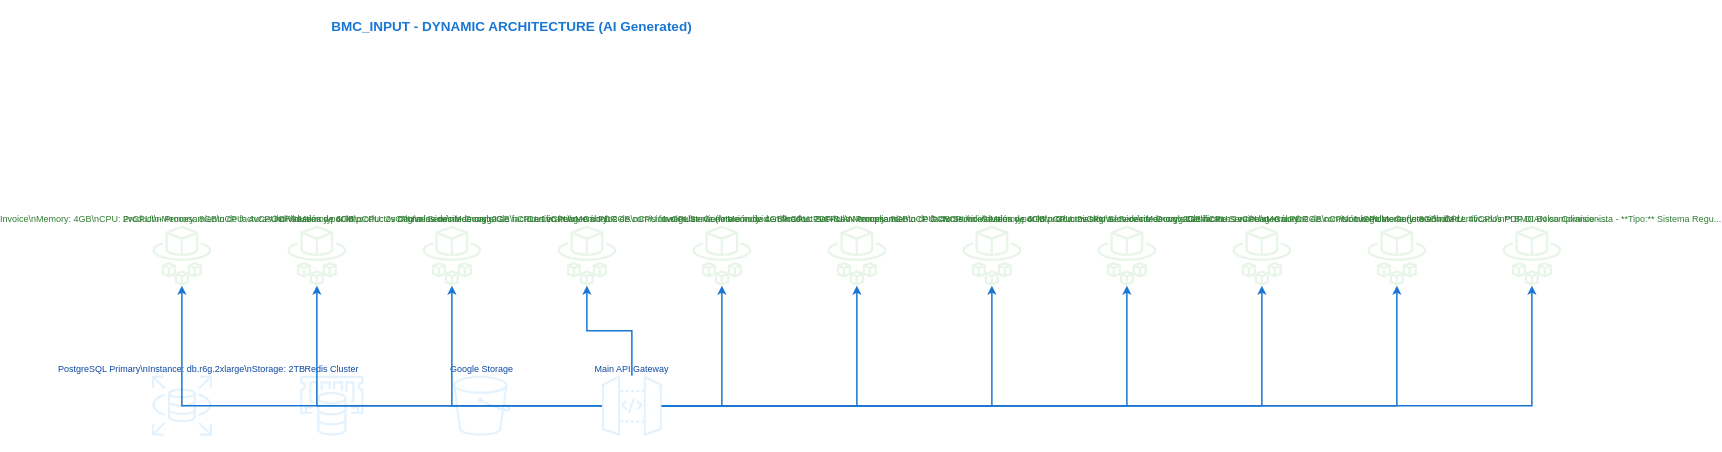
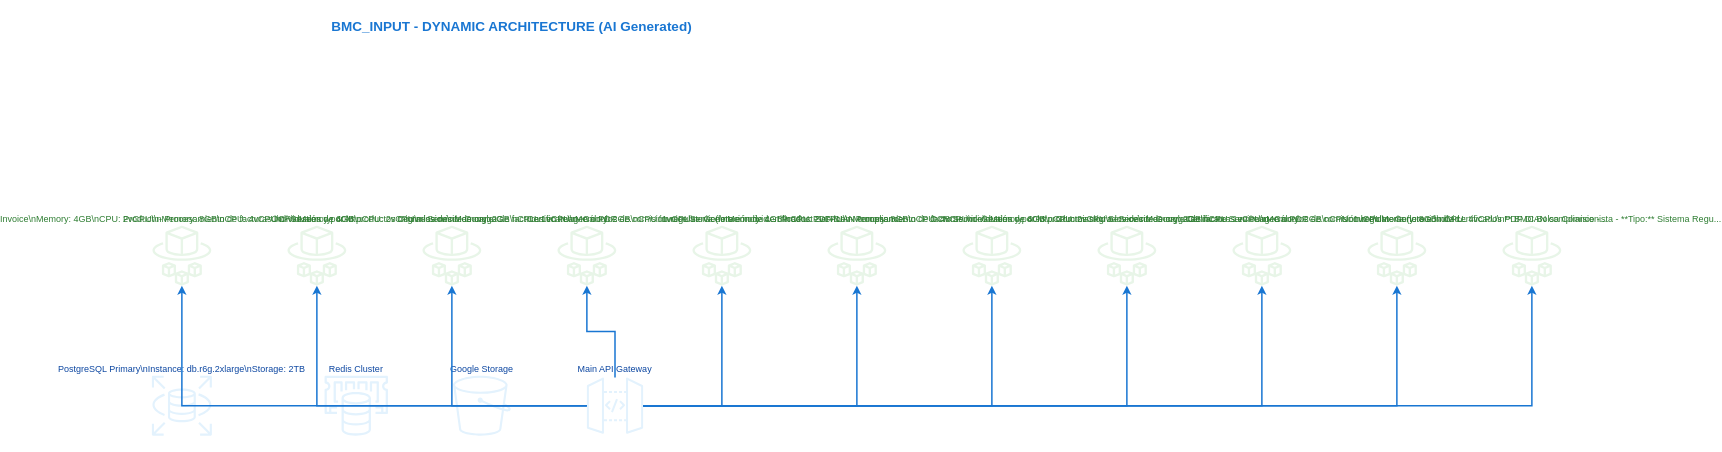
node "Redis Cluster": size 90x60 -> 139x60
node "Main API Gateway": size 90x60 -> 56x60
